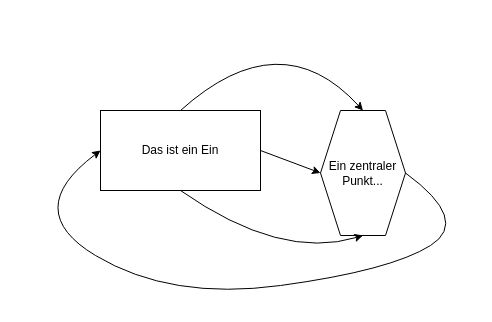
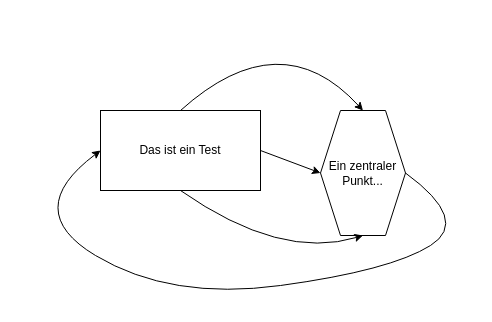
node "Das ist ein Ein": label "Das ist ein Ein" -> "Das ist ein Test"
